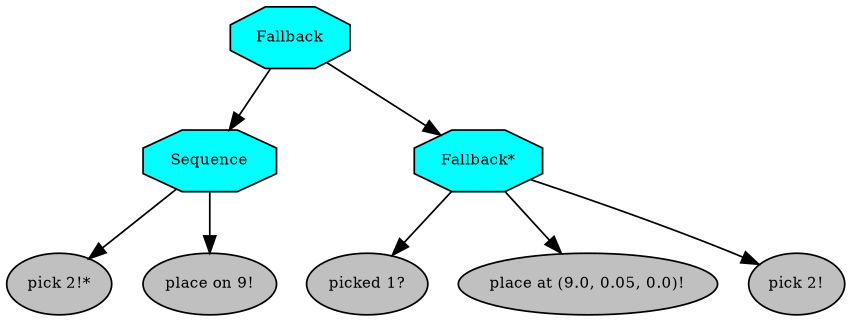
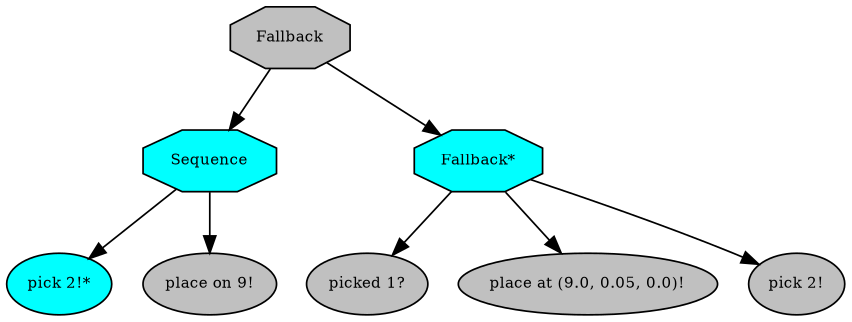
node "Fallback": fillcolor cyan -> gray
node "pick 2!*": fillcolor gray -> cyan
